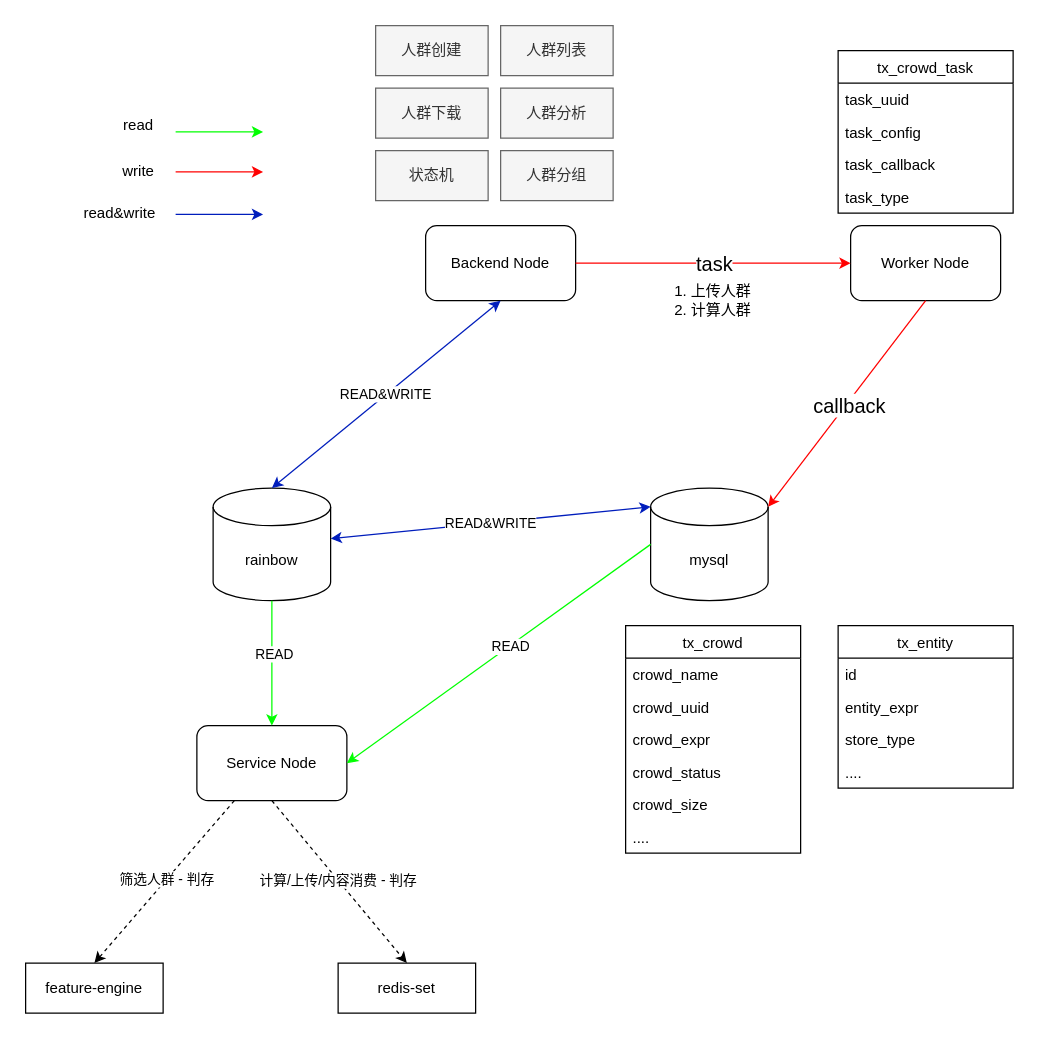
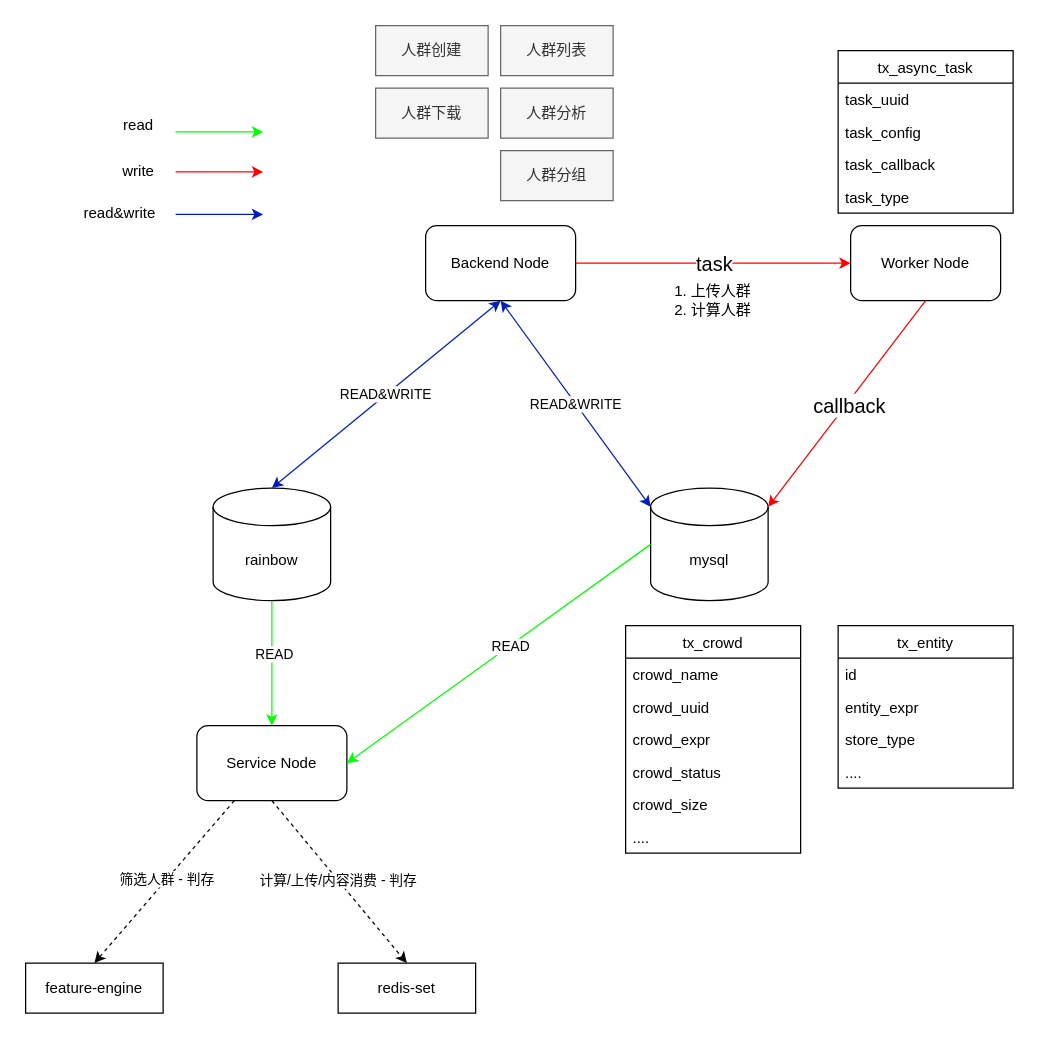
node "tx_crowd_task": label "tx_crowd_task" -> "tx_async_task"
node "状态机": removed
edge "rainbow" -- "mysql": now "Backend Node" -- "mysql"
